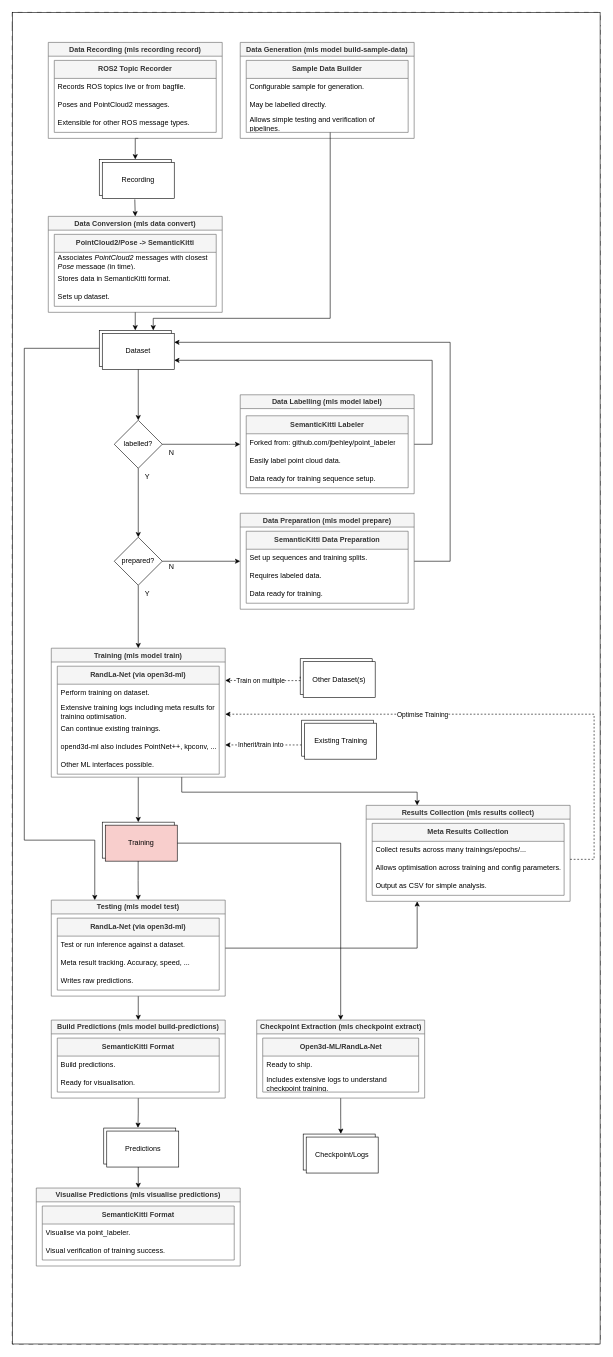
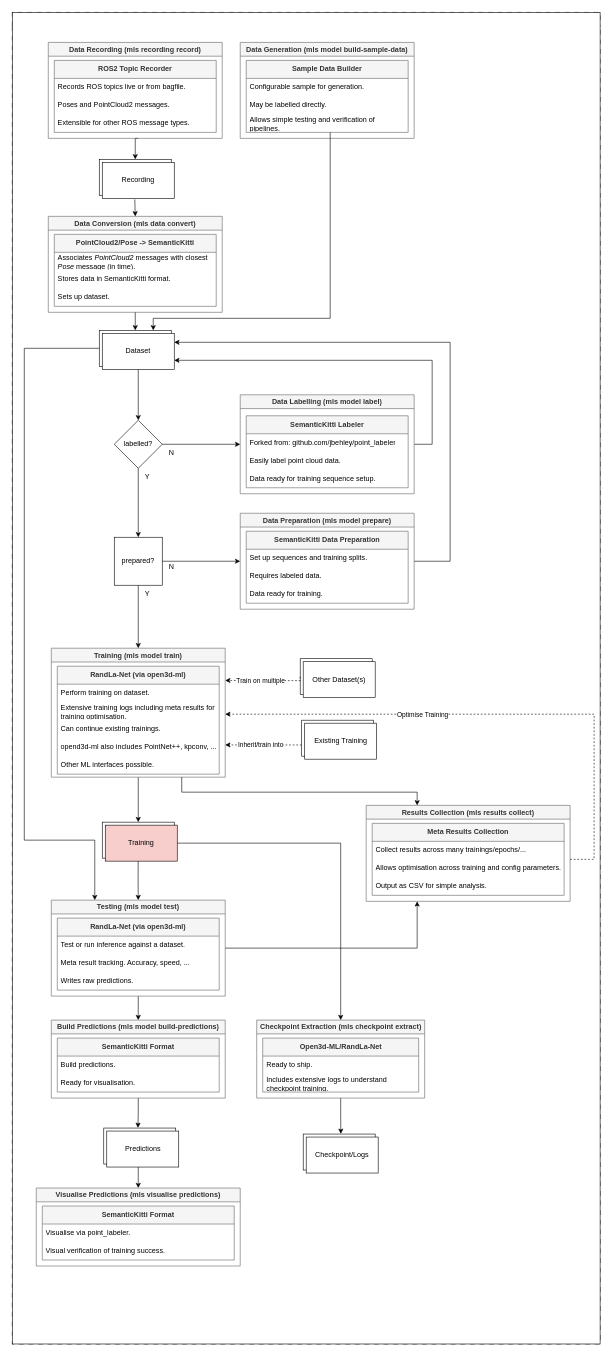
node "prepared?": shape diamond -> rectangle
